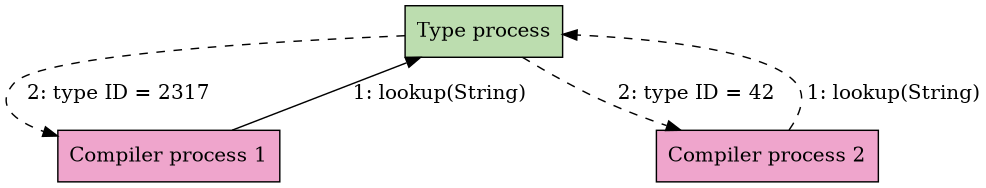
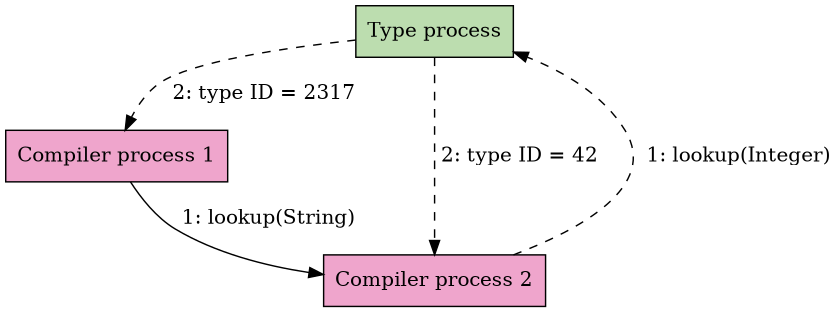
edge "Compiler process 2" -> "Type process": label " 1: lookup(String)" -> "  1: lookup(Integer)"
edge "Compiler process 1" -> "Type process": now "Compiler process 1" -> "Compiler process 2"
